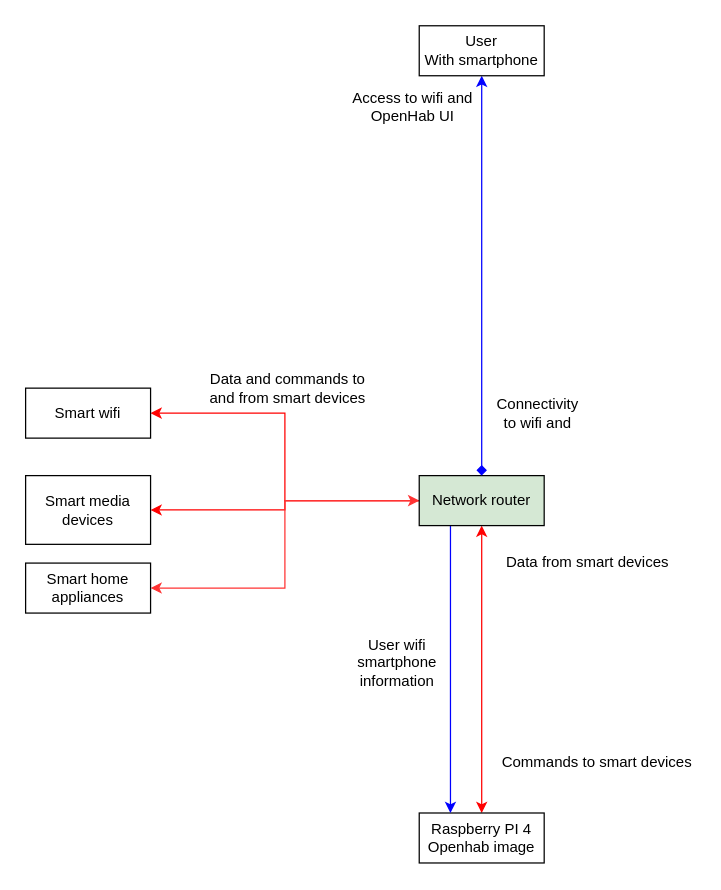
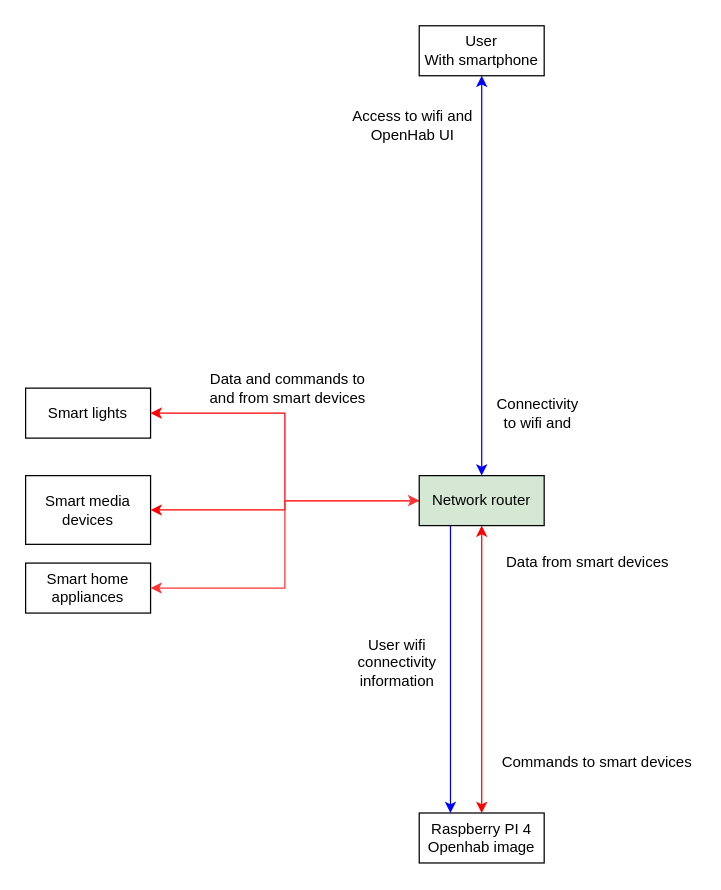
node "Access to wifi and OpenHab UI": moved (413, 107) -> (413, 126)
node "Smart wifi": label "Smart wifi" -> "Smart lights"
edge "User With smartphone" -- "Network router": arrowhead diamond -> classic
node "User wifi smartphone information": label "User wifi smartphone information" -> "User wifi connectivity information"
